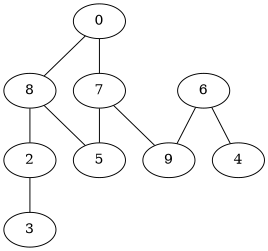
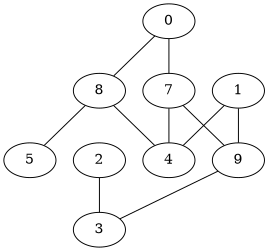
node "6": label "6" -> "1"
edge "8" -- "2": now "8" -- "4"
edge "7" -- "5": now "7" -- "4"
edge "9" -- "3": added
